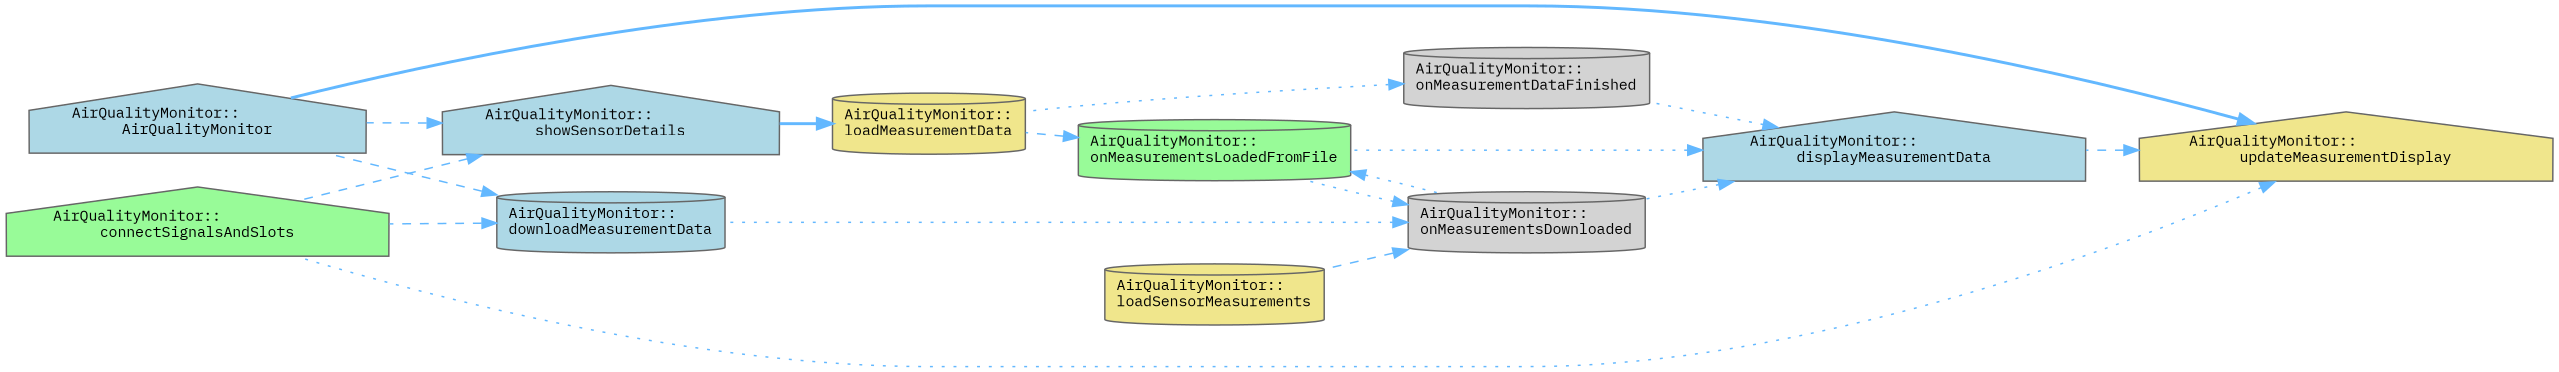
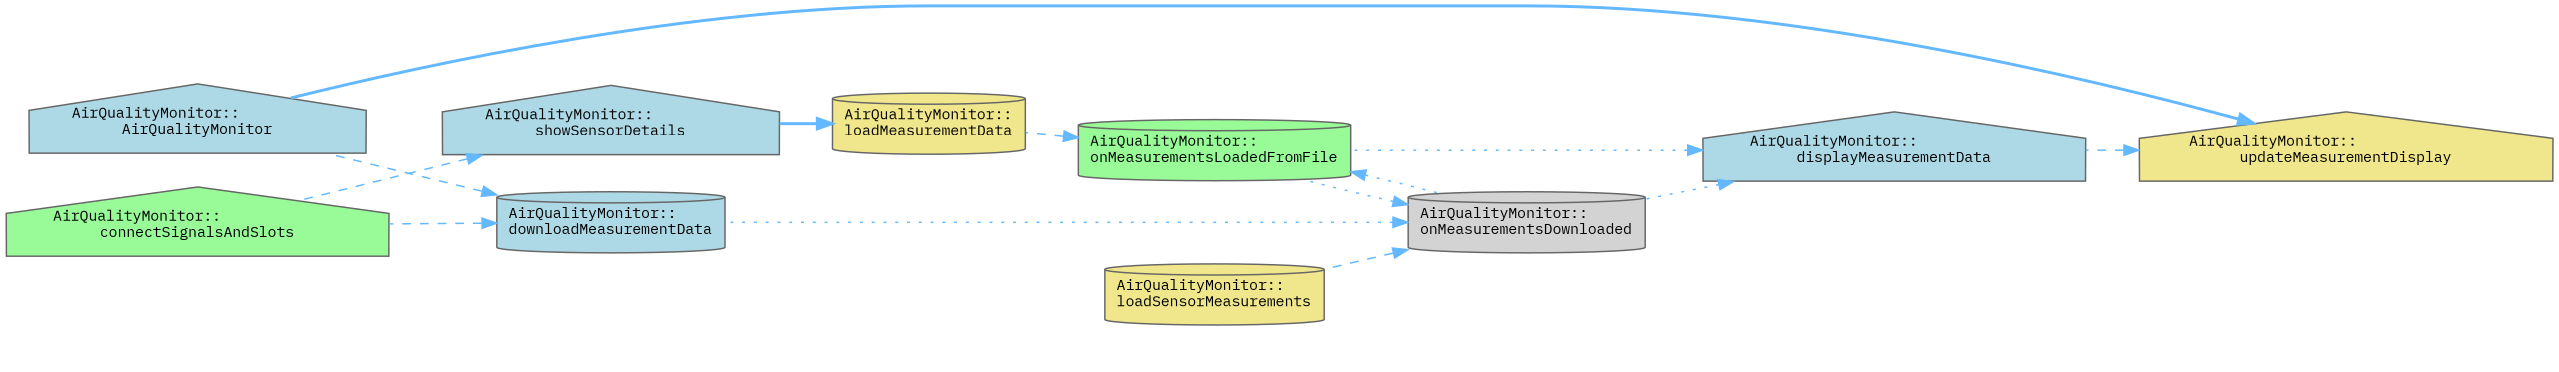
node "AirQualityMonitor:: onMeasurementDataFinished": removed
edge "AirQualityMonitor:: AirQualityMonitor" -> "AirQualityMonitor:: showSensorDetails": removed
edge "AirQualityMonitor:: connectSignalsAndSlots" -> "AirQualityMonitor:: updateMeasurementDisplay": removed
